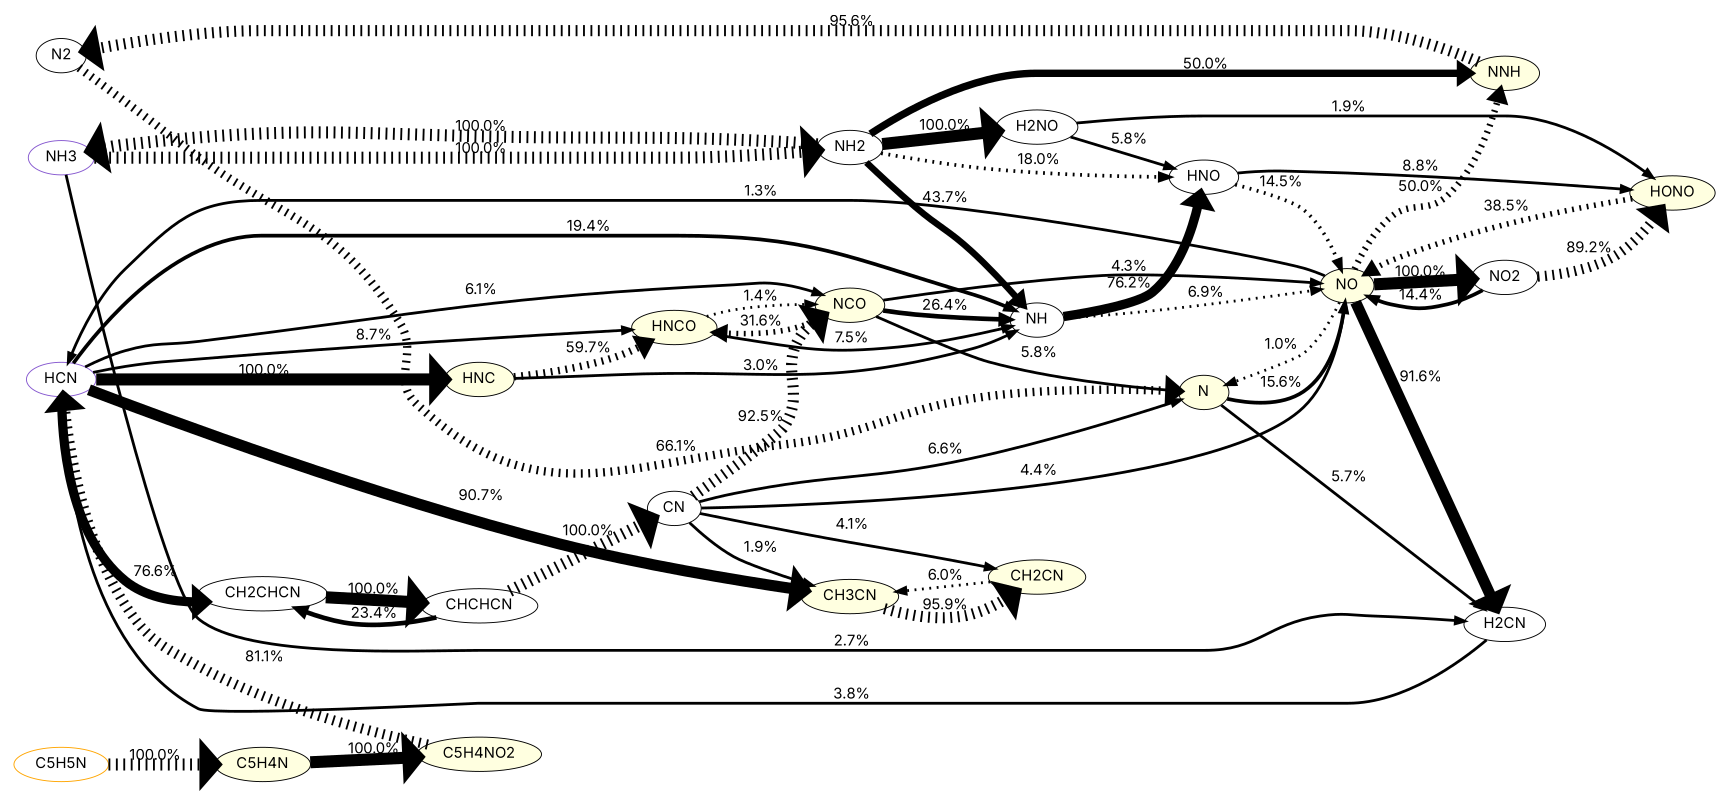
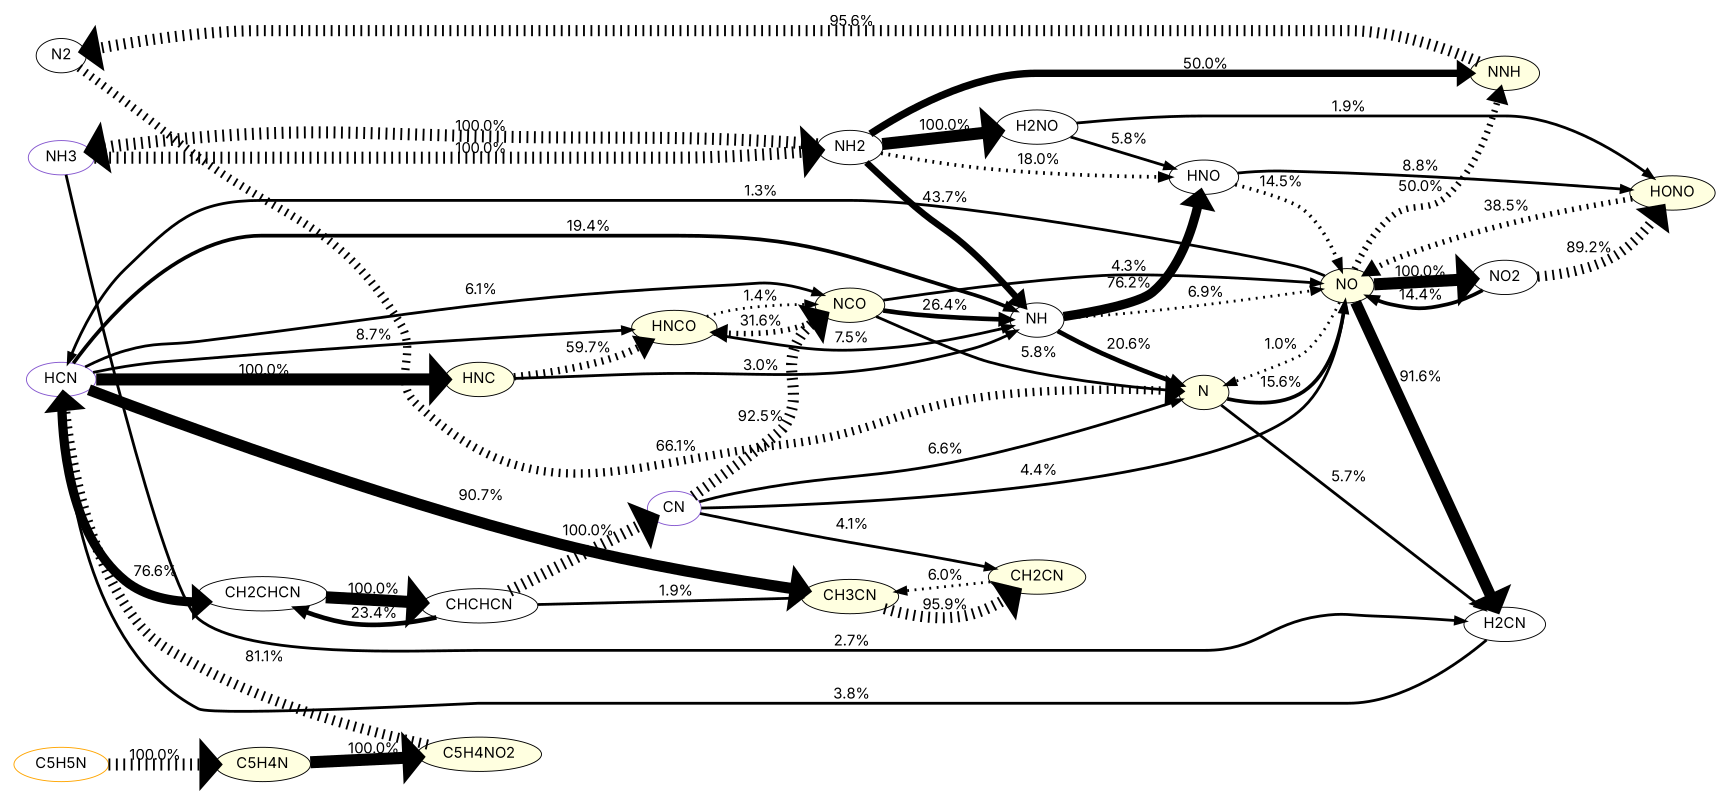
edge "NH" -> "N": added, label "20.6%"
node "CN": color black -> #500dbab1
edge "CN" -> "CH3CN": now "CHCHCN" -> "CH3CN"
